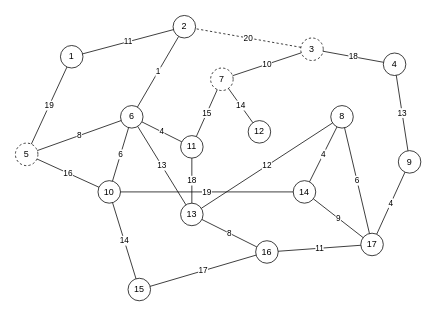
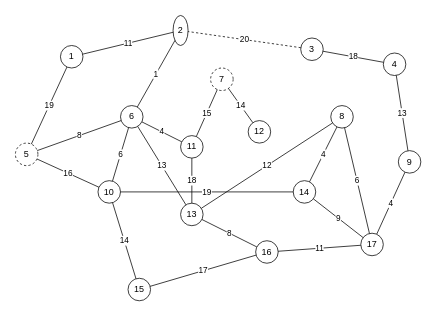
node "2": size 23x23 -> 15x30
node "3": style dashed -> solid
edge "3" -- "7": removed, label "10"
